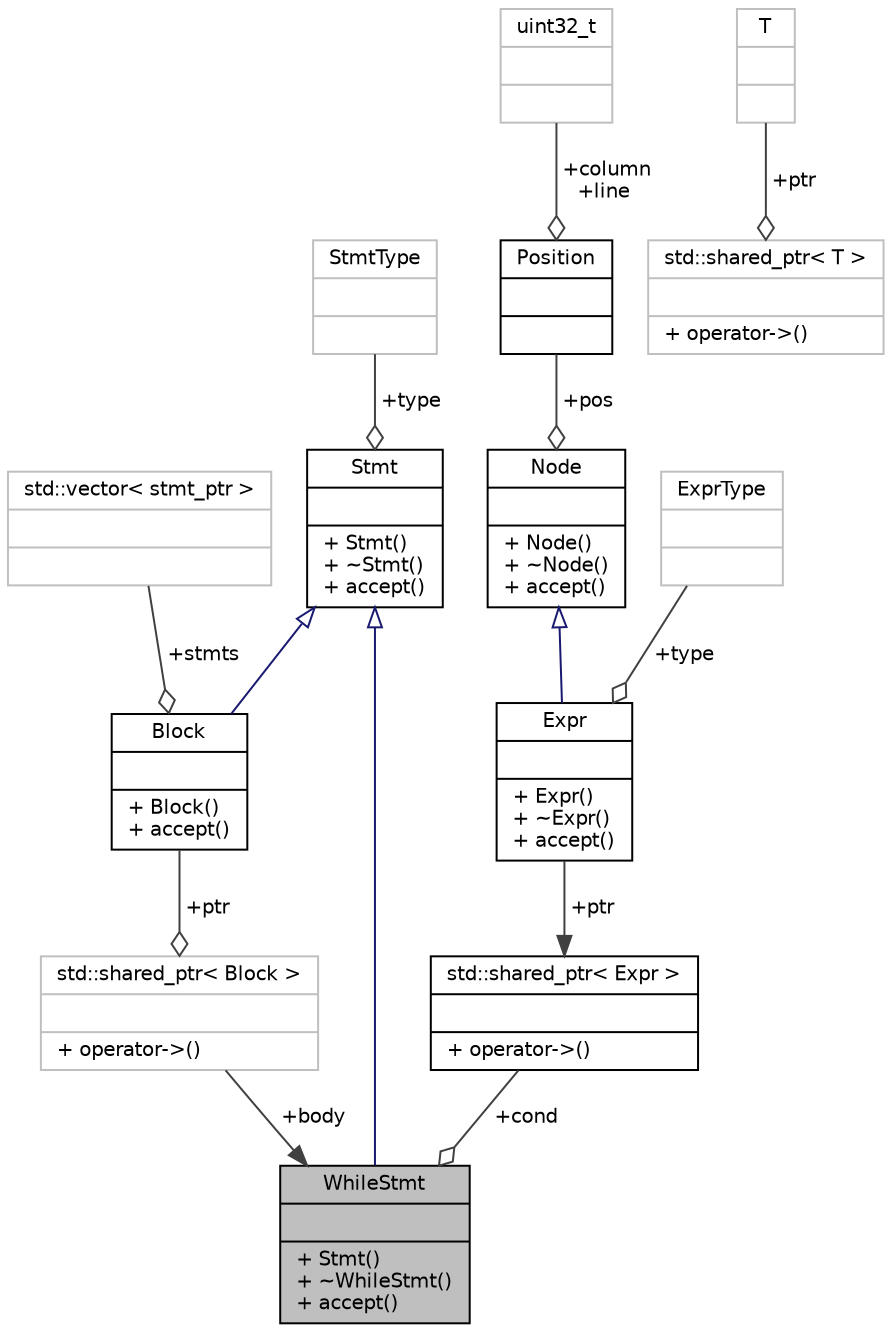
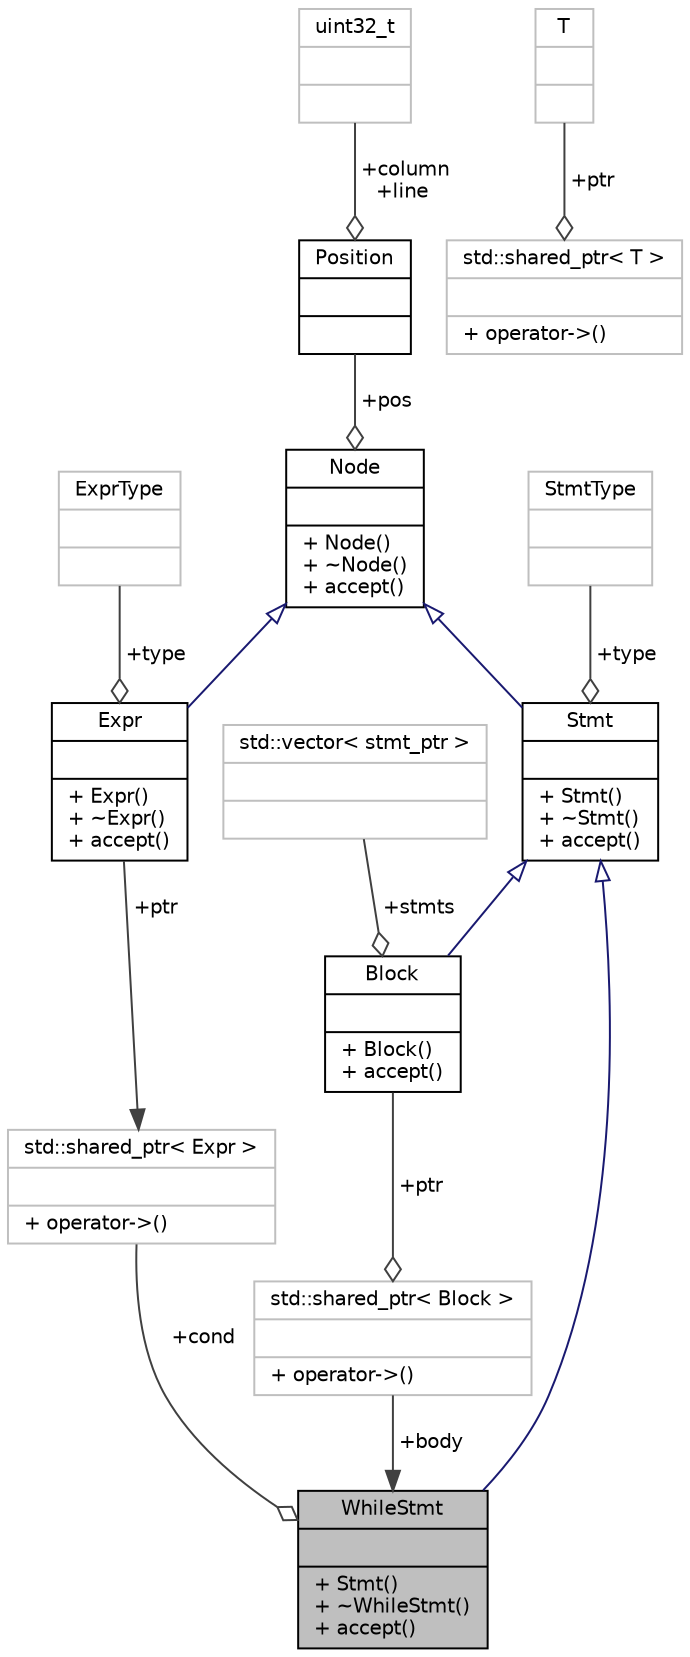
edge "Stmt" -> "Node": added
node "std::shared_ptr< Expr >": color black -> grey75
